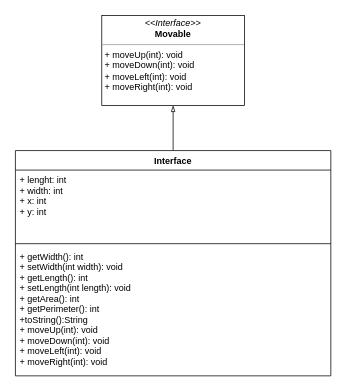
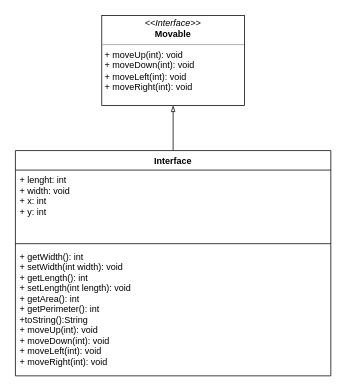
node "+ lenght: int + width: int + x: int + y: int": label "+ lenght: int + width: int + x: int + y: int" -> "+ lenght: int + width: void + x: int + y: int"
